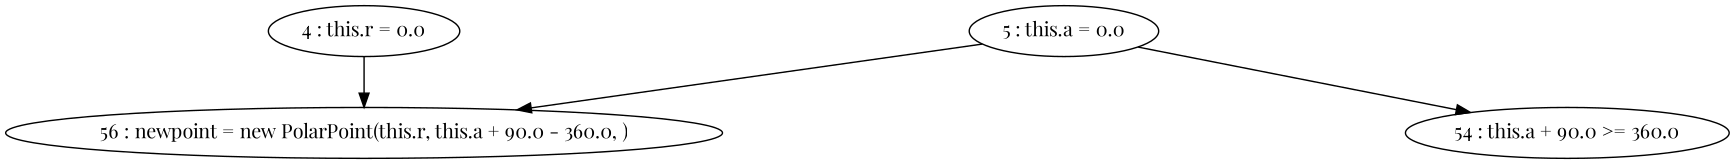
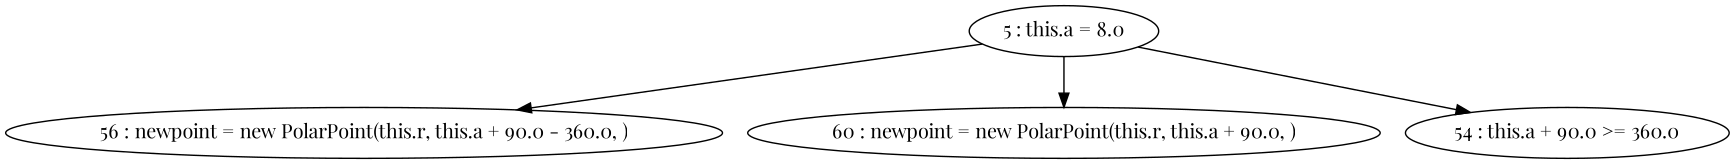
node "4 : this.r = 0.0": removed
node "5 : this.a = 0.0": label "5 : this.a = 0.0" -> "5 : this.a = 8.0"
node "60 : newpoint = new PolarPoint(this.r, this.a + 90.0, )": added
